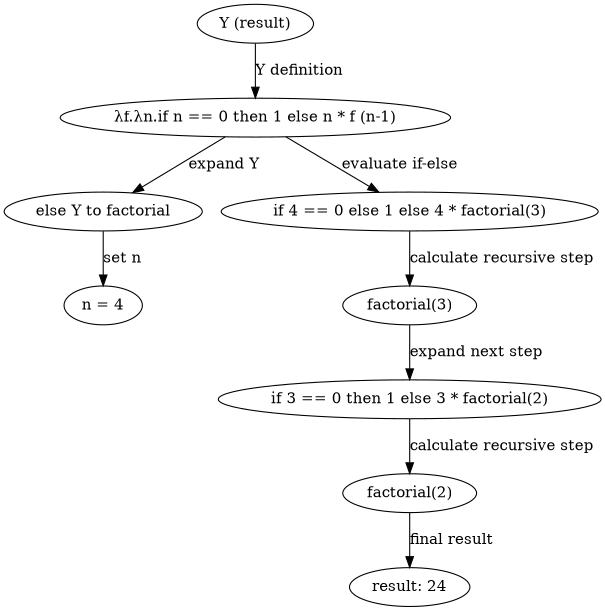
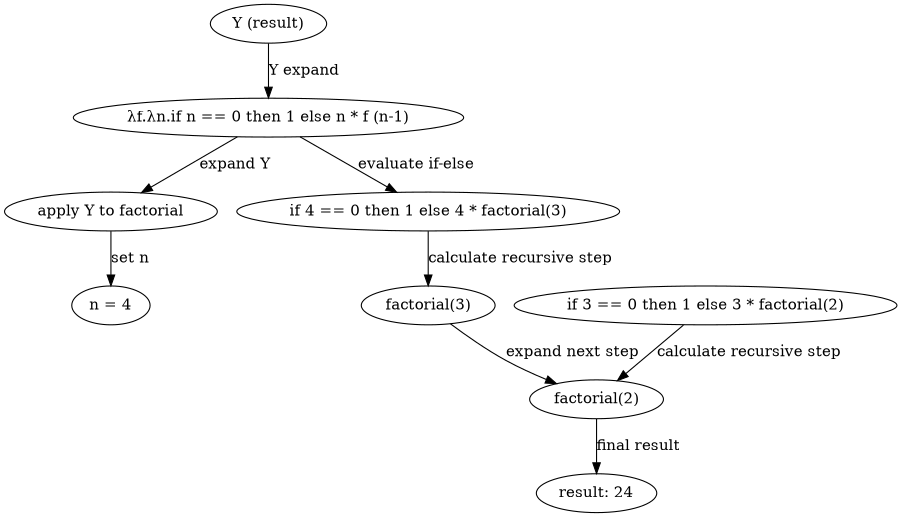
edge "Y (result)" -> "λf.λn.if n == 0 then 1 else n * f (n-1)": label "Y definition" -> "Y expand"
node "else Y to factorial": label "else Y to factorial" -> "apply Y to factorial"
node "if 4 == 0 else 1 else 4 * factorial(3)": label "if 4 == 0 else 1 else 4 * factorial(3)" -> "if 4 == 0 then 1 else 4 * factorial(3)"
edge "factorial(3)" -> "if 3 == 0 then 1 else 3 * factorial(2)": now "factorial(3)" -> "factorial(2)"
